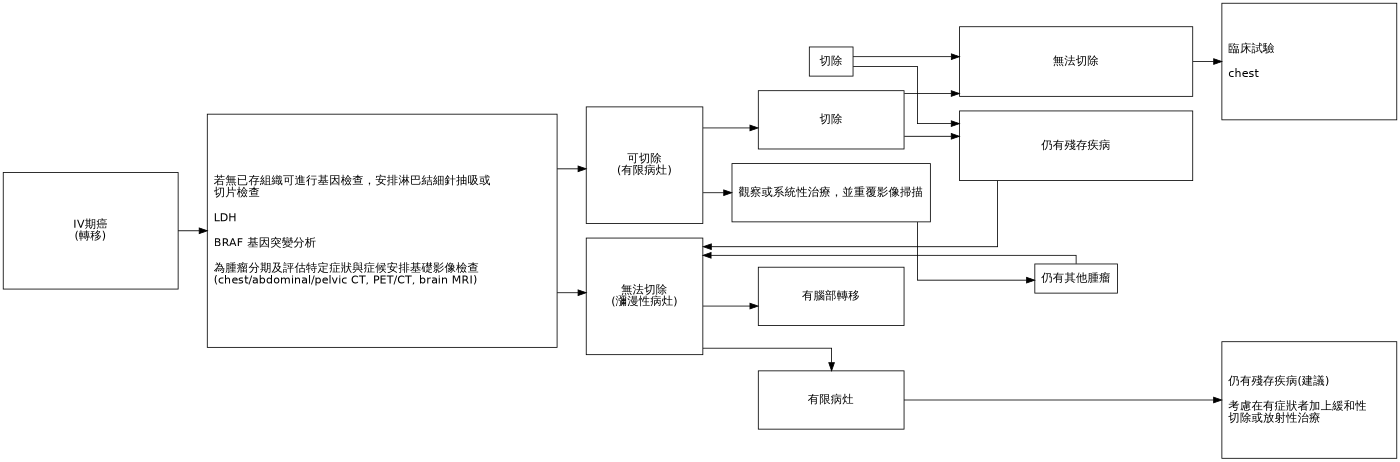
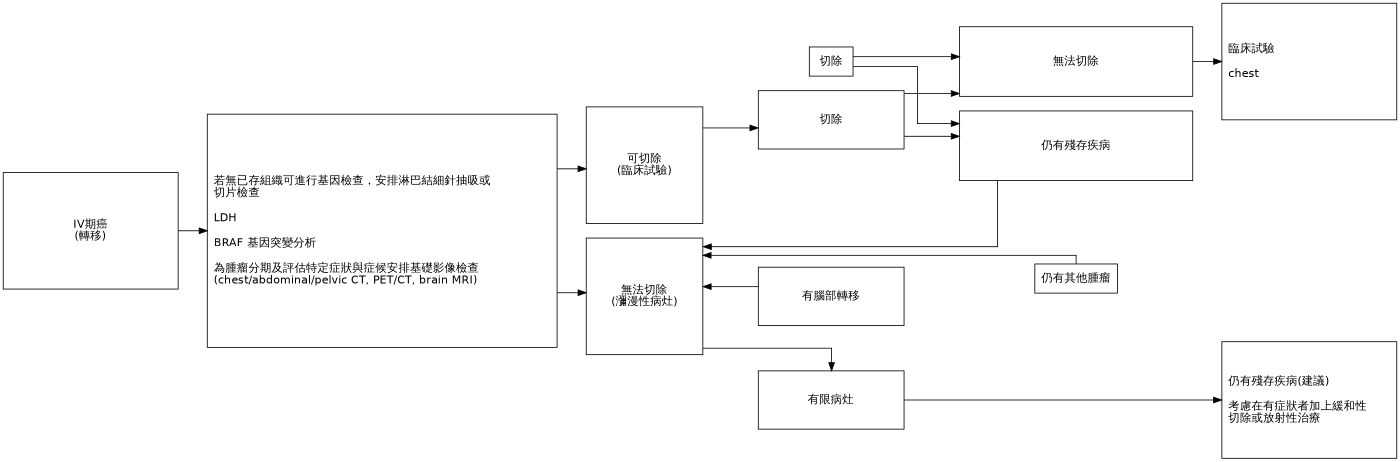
node "可切除 (有限病灶)": label "可切除 (有限病灶)" -> "可切除 (臨床試驗)"
node "觀察或系統性治療，並重覆影像掃描": removed
edge "無法切除 (瀰漫性病灶)" -> "有腦部轉移": reversed
